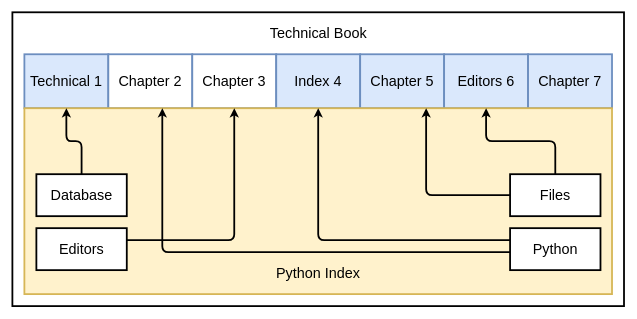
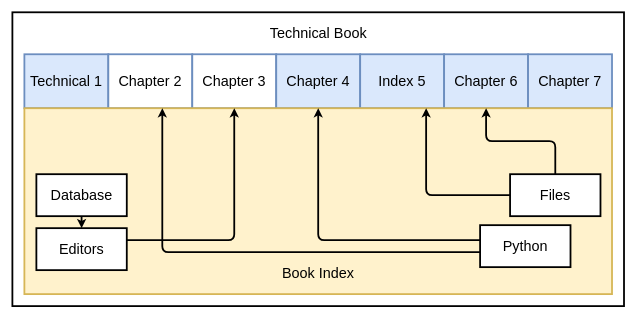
node "Index 4": label "Index 4" -> "Chapter 4"
node "Chapter 5": label "Chapter 5" -> "Index 5"
node "Editors 6": label "Editors 6" -> "Chapter 6"
edge "Database" -> "Technical 1": now "Database" -> "Editors"
node "Python": moved (556, 249) -> (526, 246)
node "Python Index": label "Python Index" -> "Book Index"
